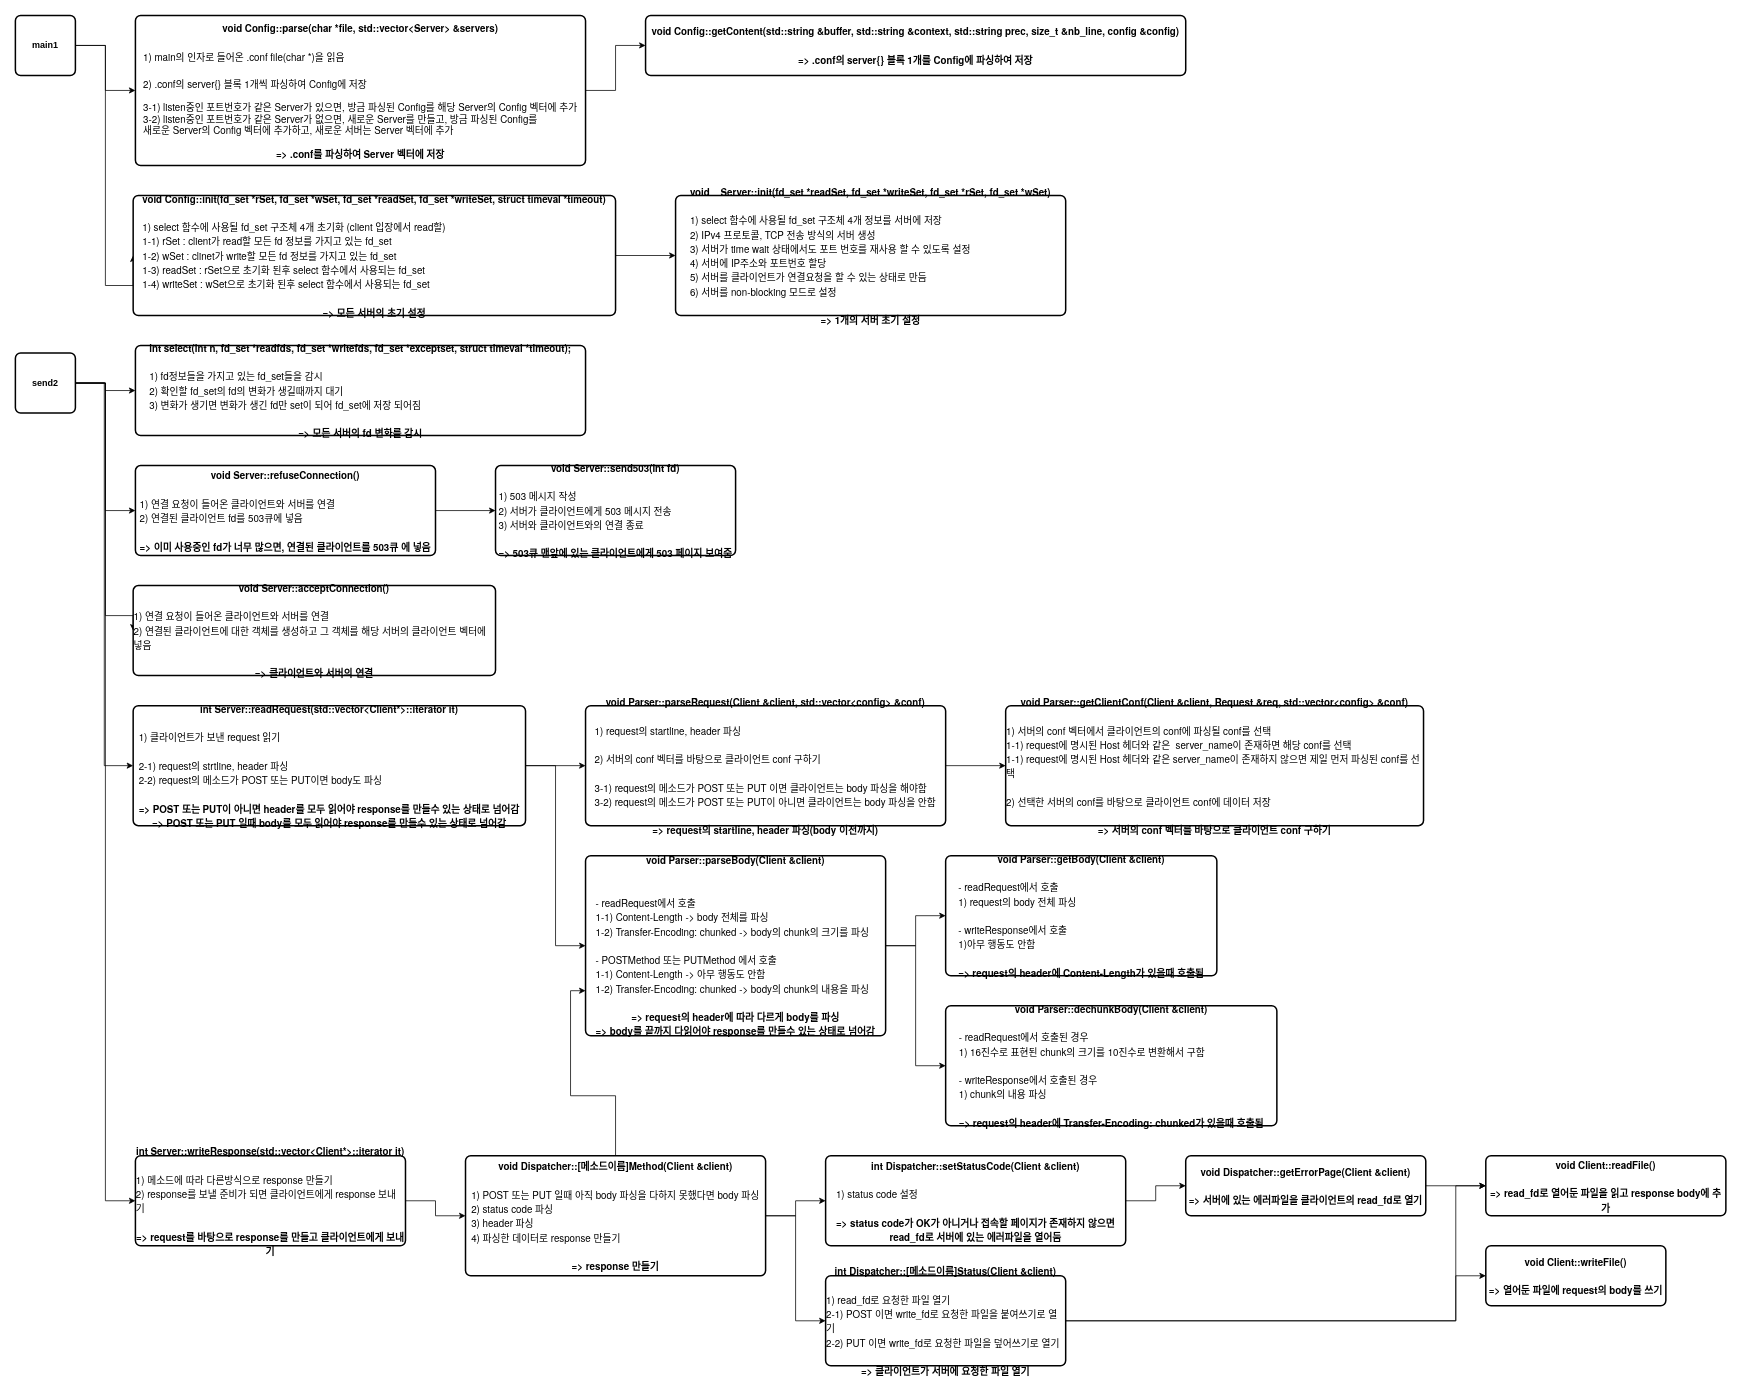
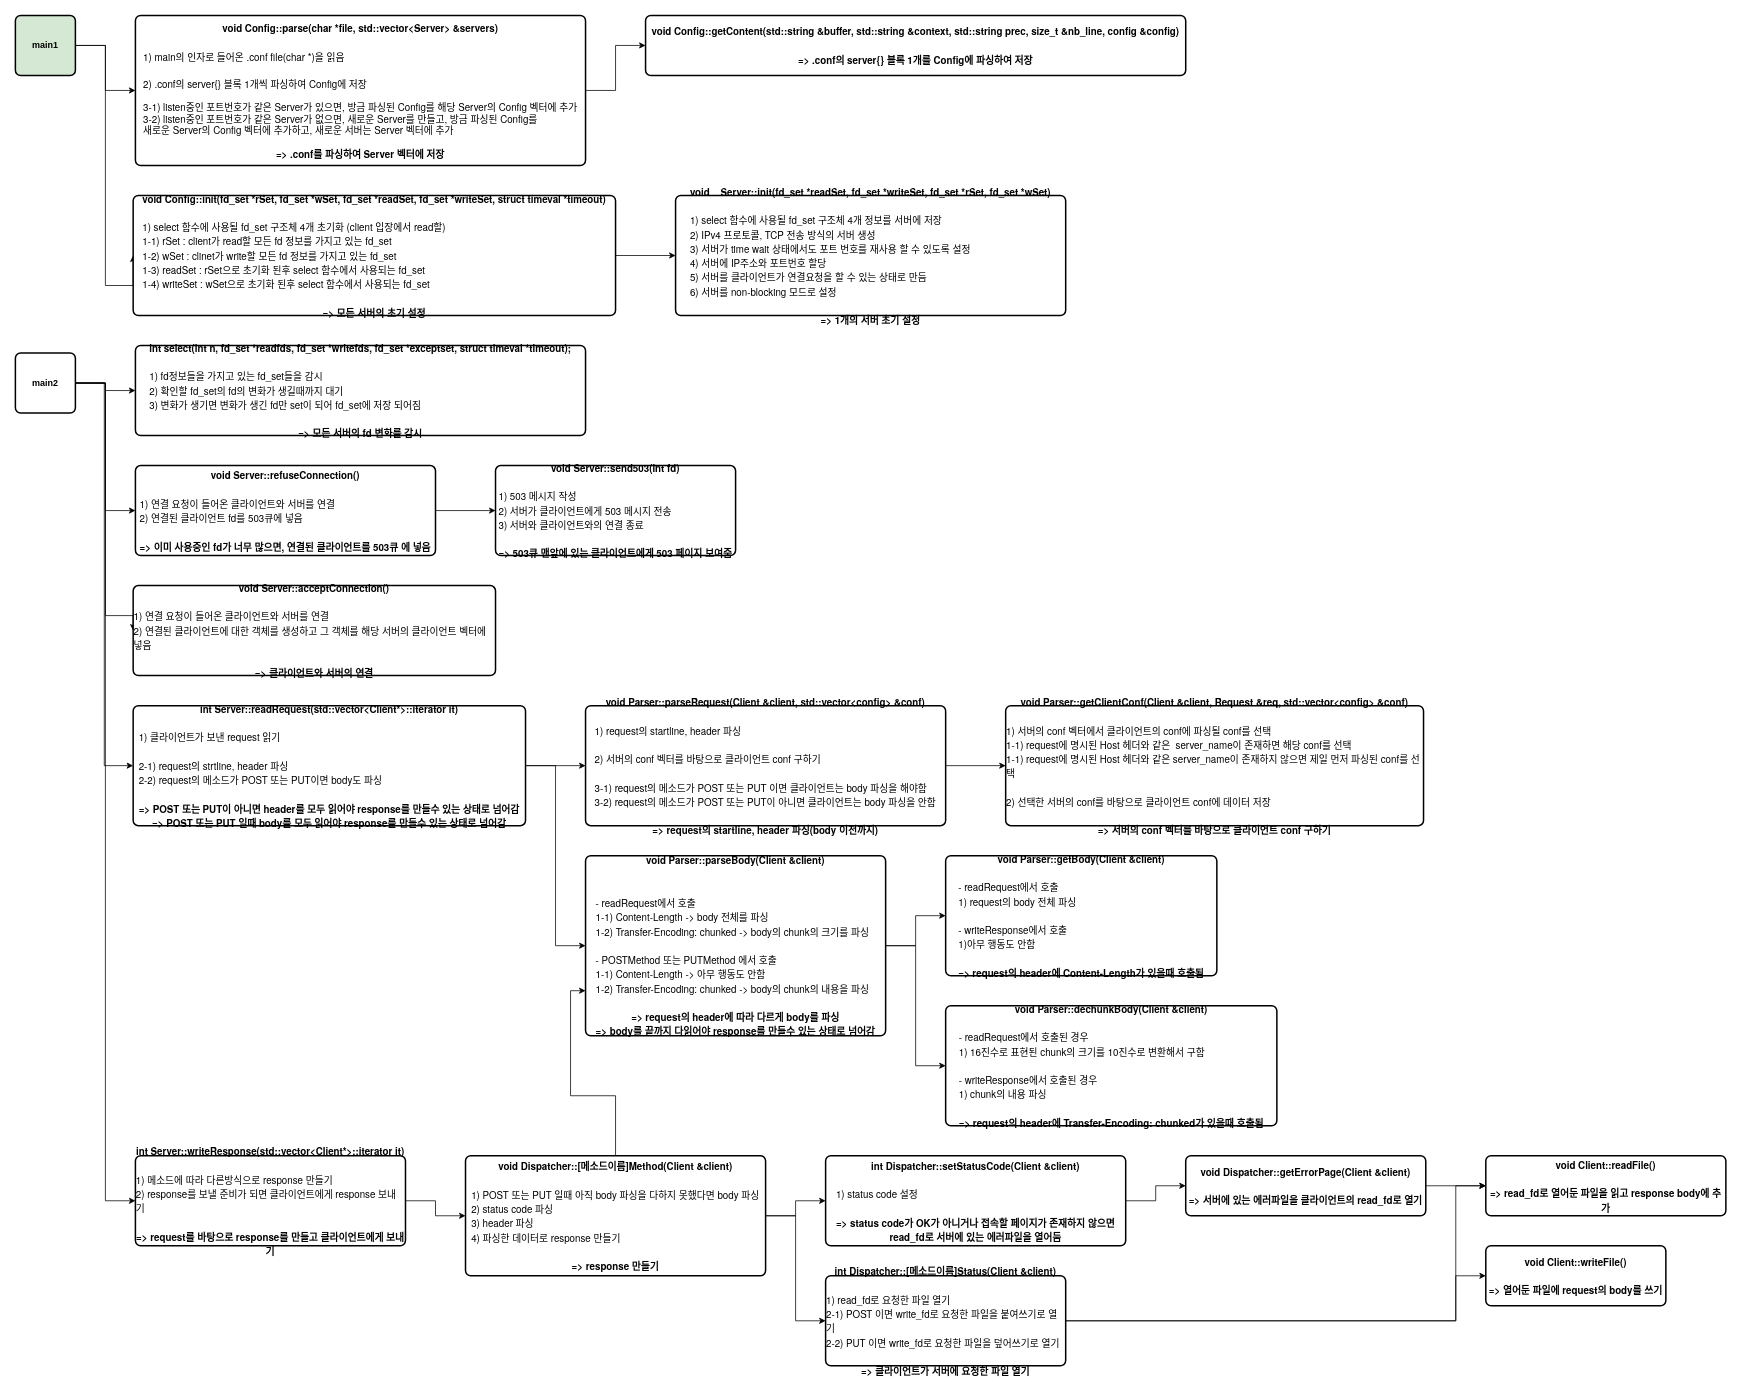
node "main1": fillcolor #ffffff -> #d5e8d4
node "send2": label "send2" -> "main2"
